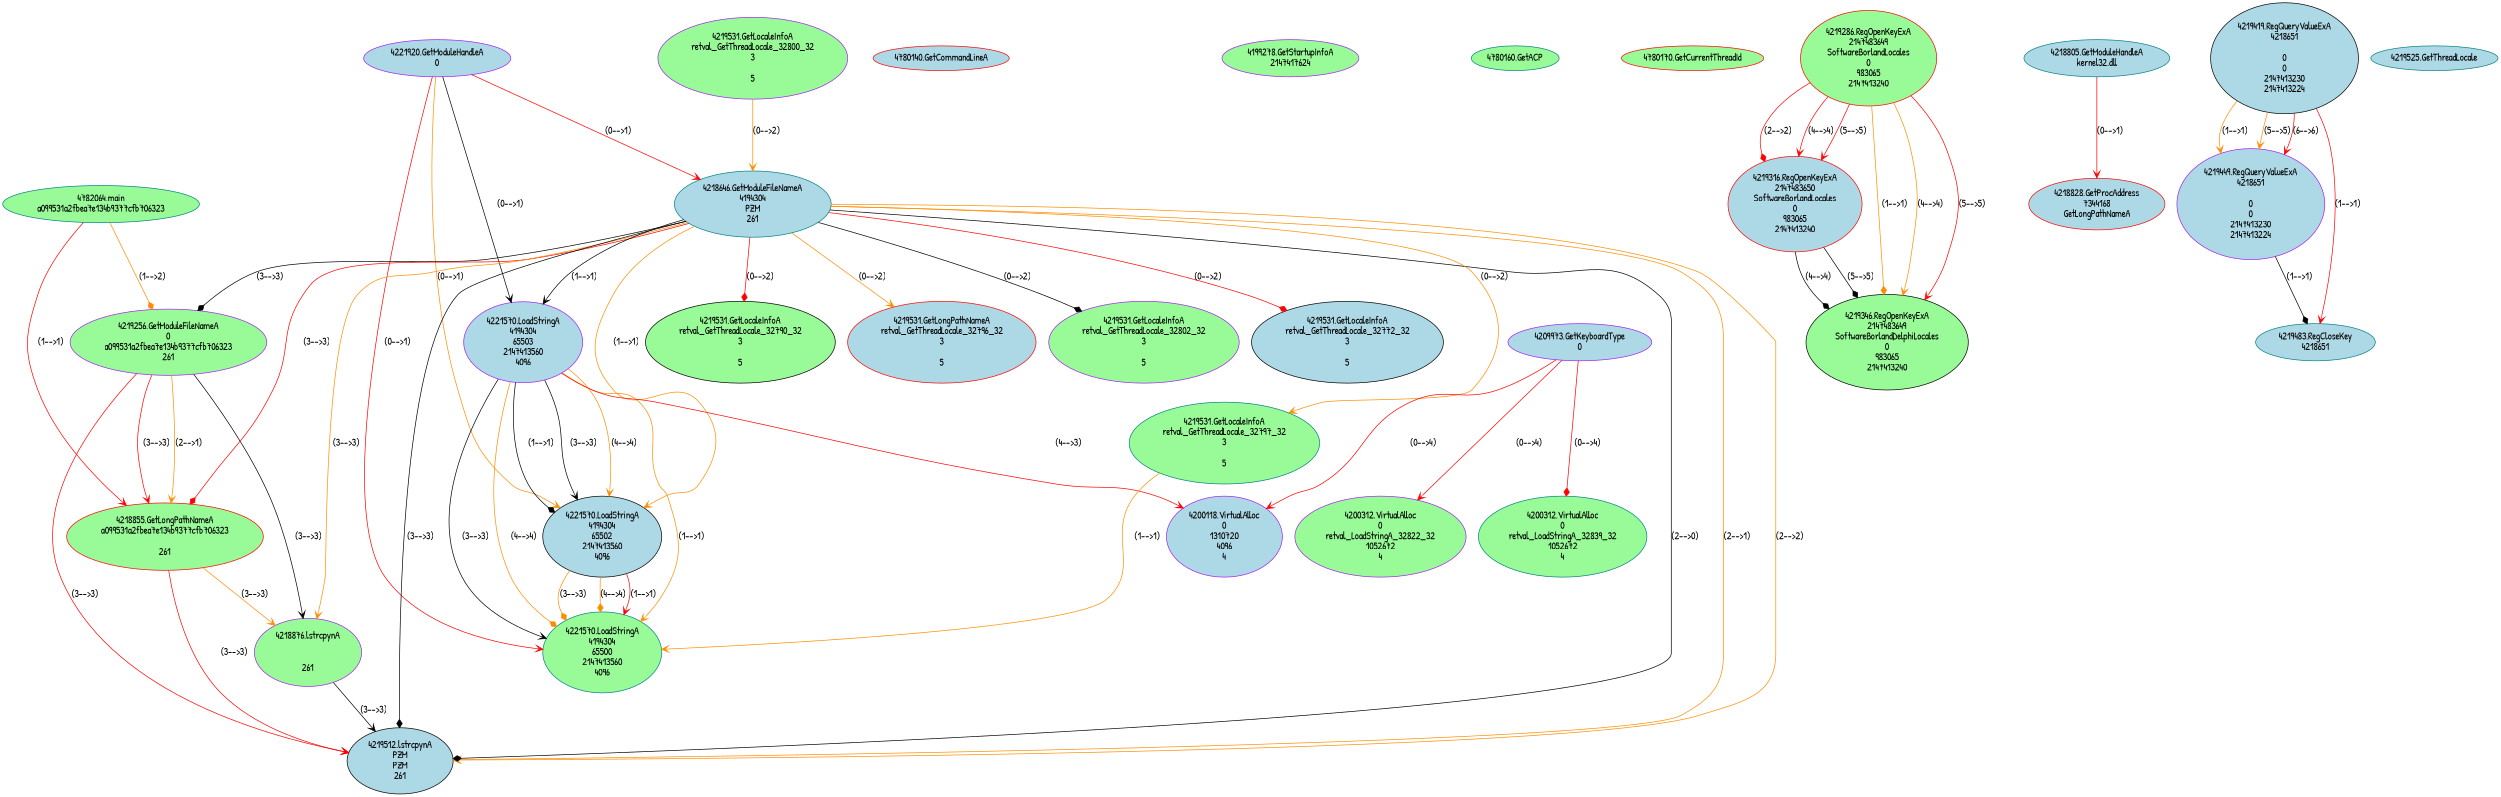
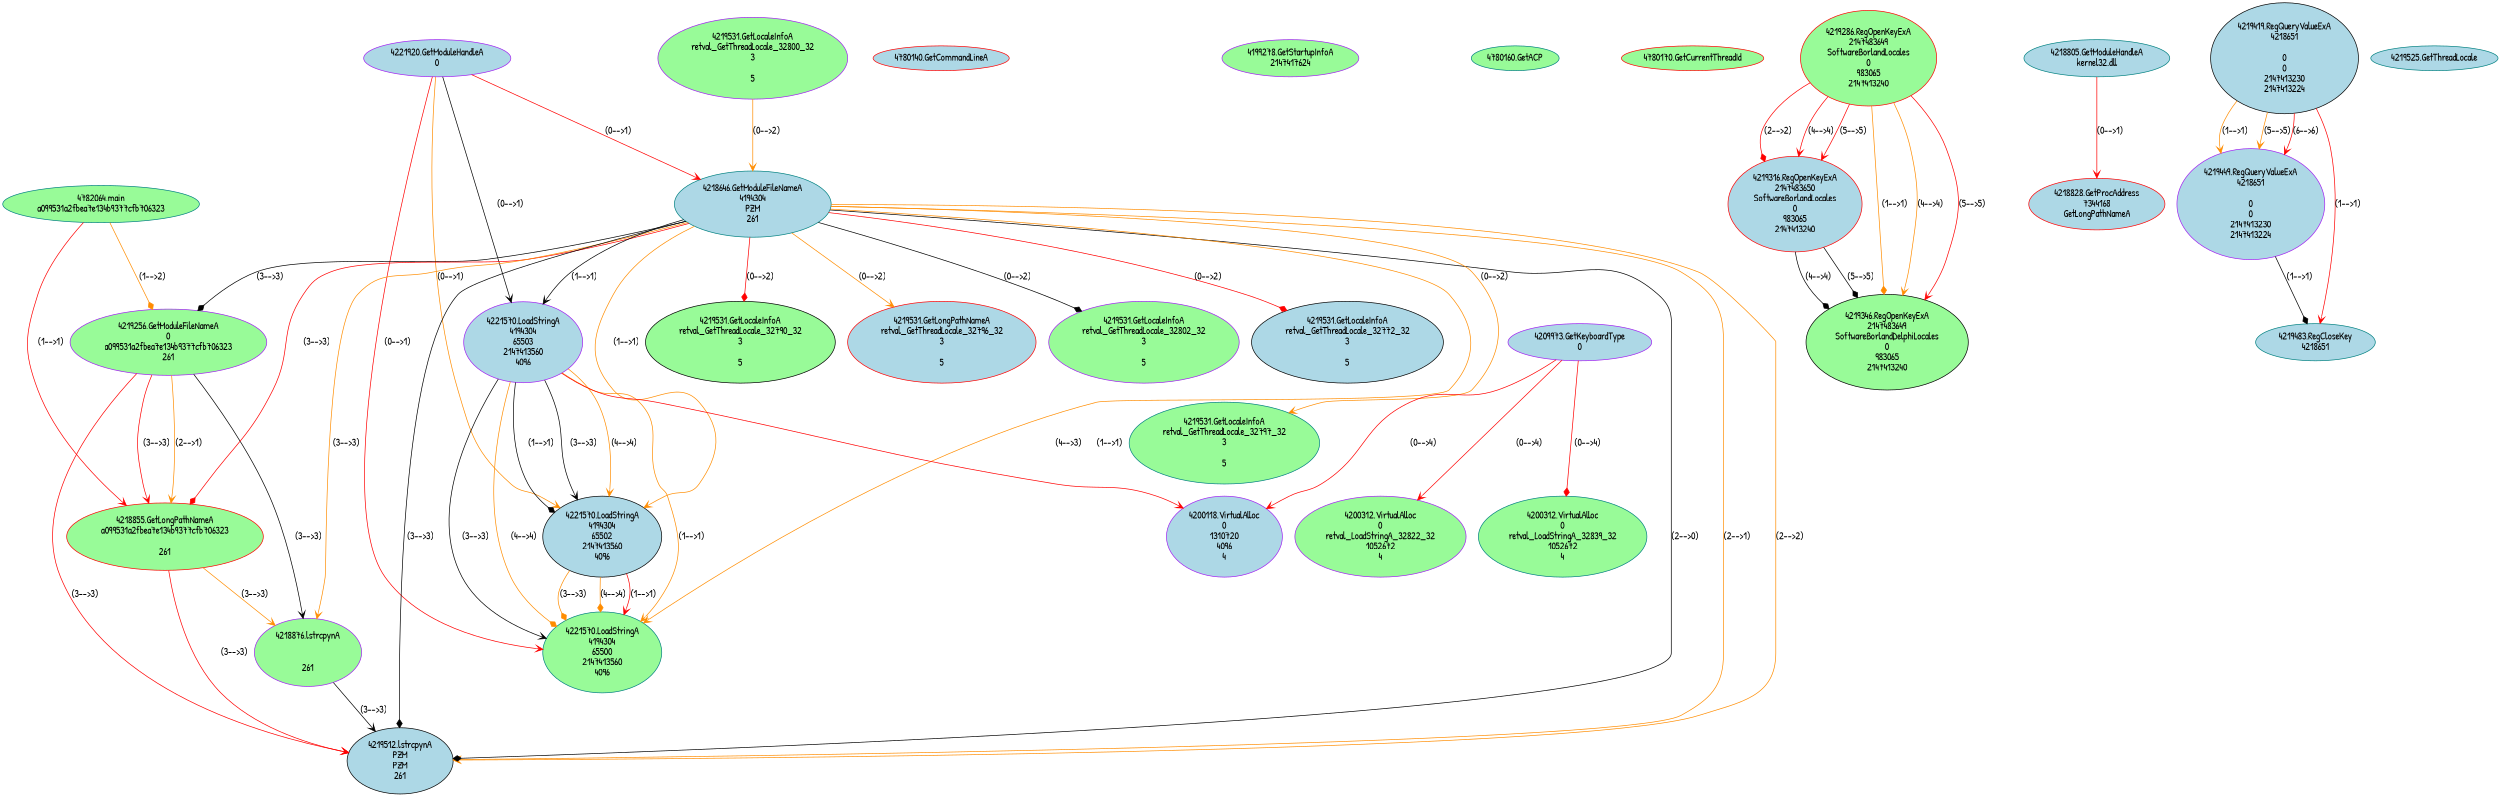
edge "4219531.GetLocaleInfoA retval_GetThreadLocale_32797_32 3 5" -> "4221570.LoadStringA 4194304 65500 2147413560 4096": now "4218646.GetModuleFileNameA 4194304 PZM 261" -> "4221570.LoadStringA 4194304 65500 2147413560 4096"
